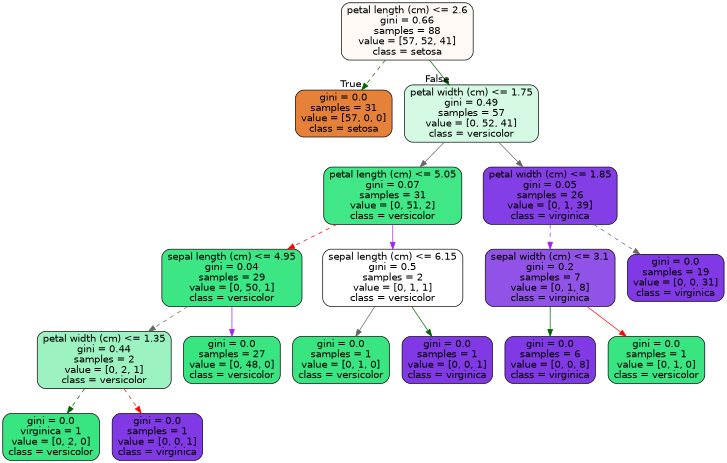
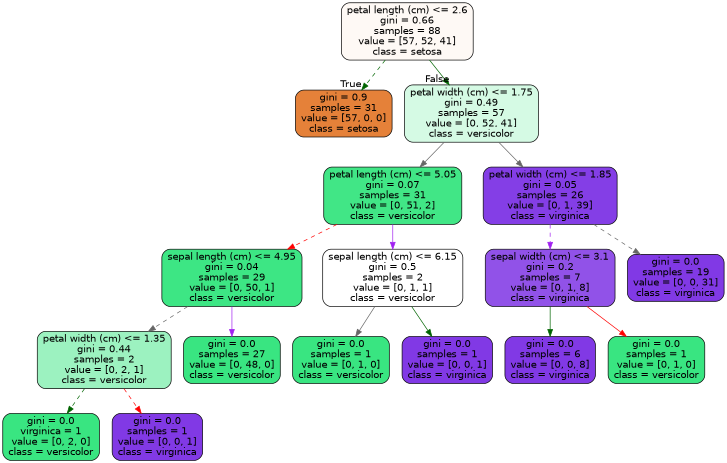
node "gini = 0.0 samples = 31 value = [57, 0, 0] class = setosa": label "gini = 0.0 samples = 31 value = [57, 0, 0] class = setosa" -> "gini = 0.9 samples = 31 value = [57, 0, 0] class = setosa"
